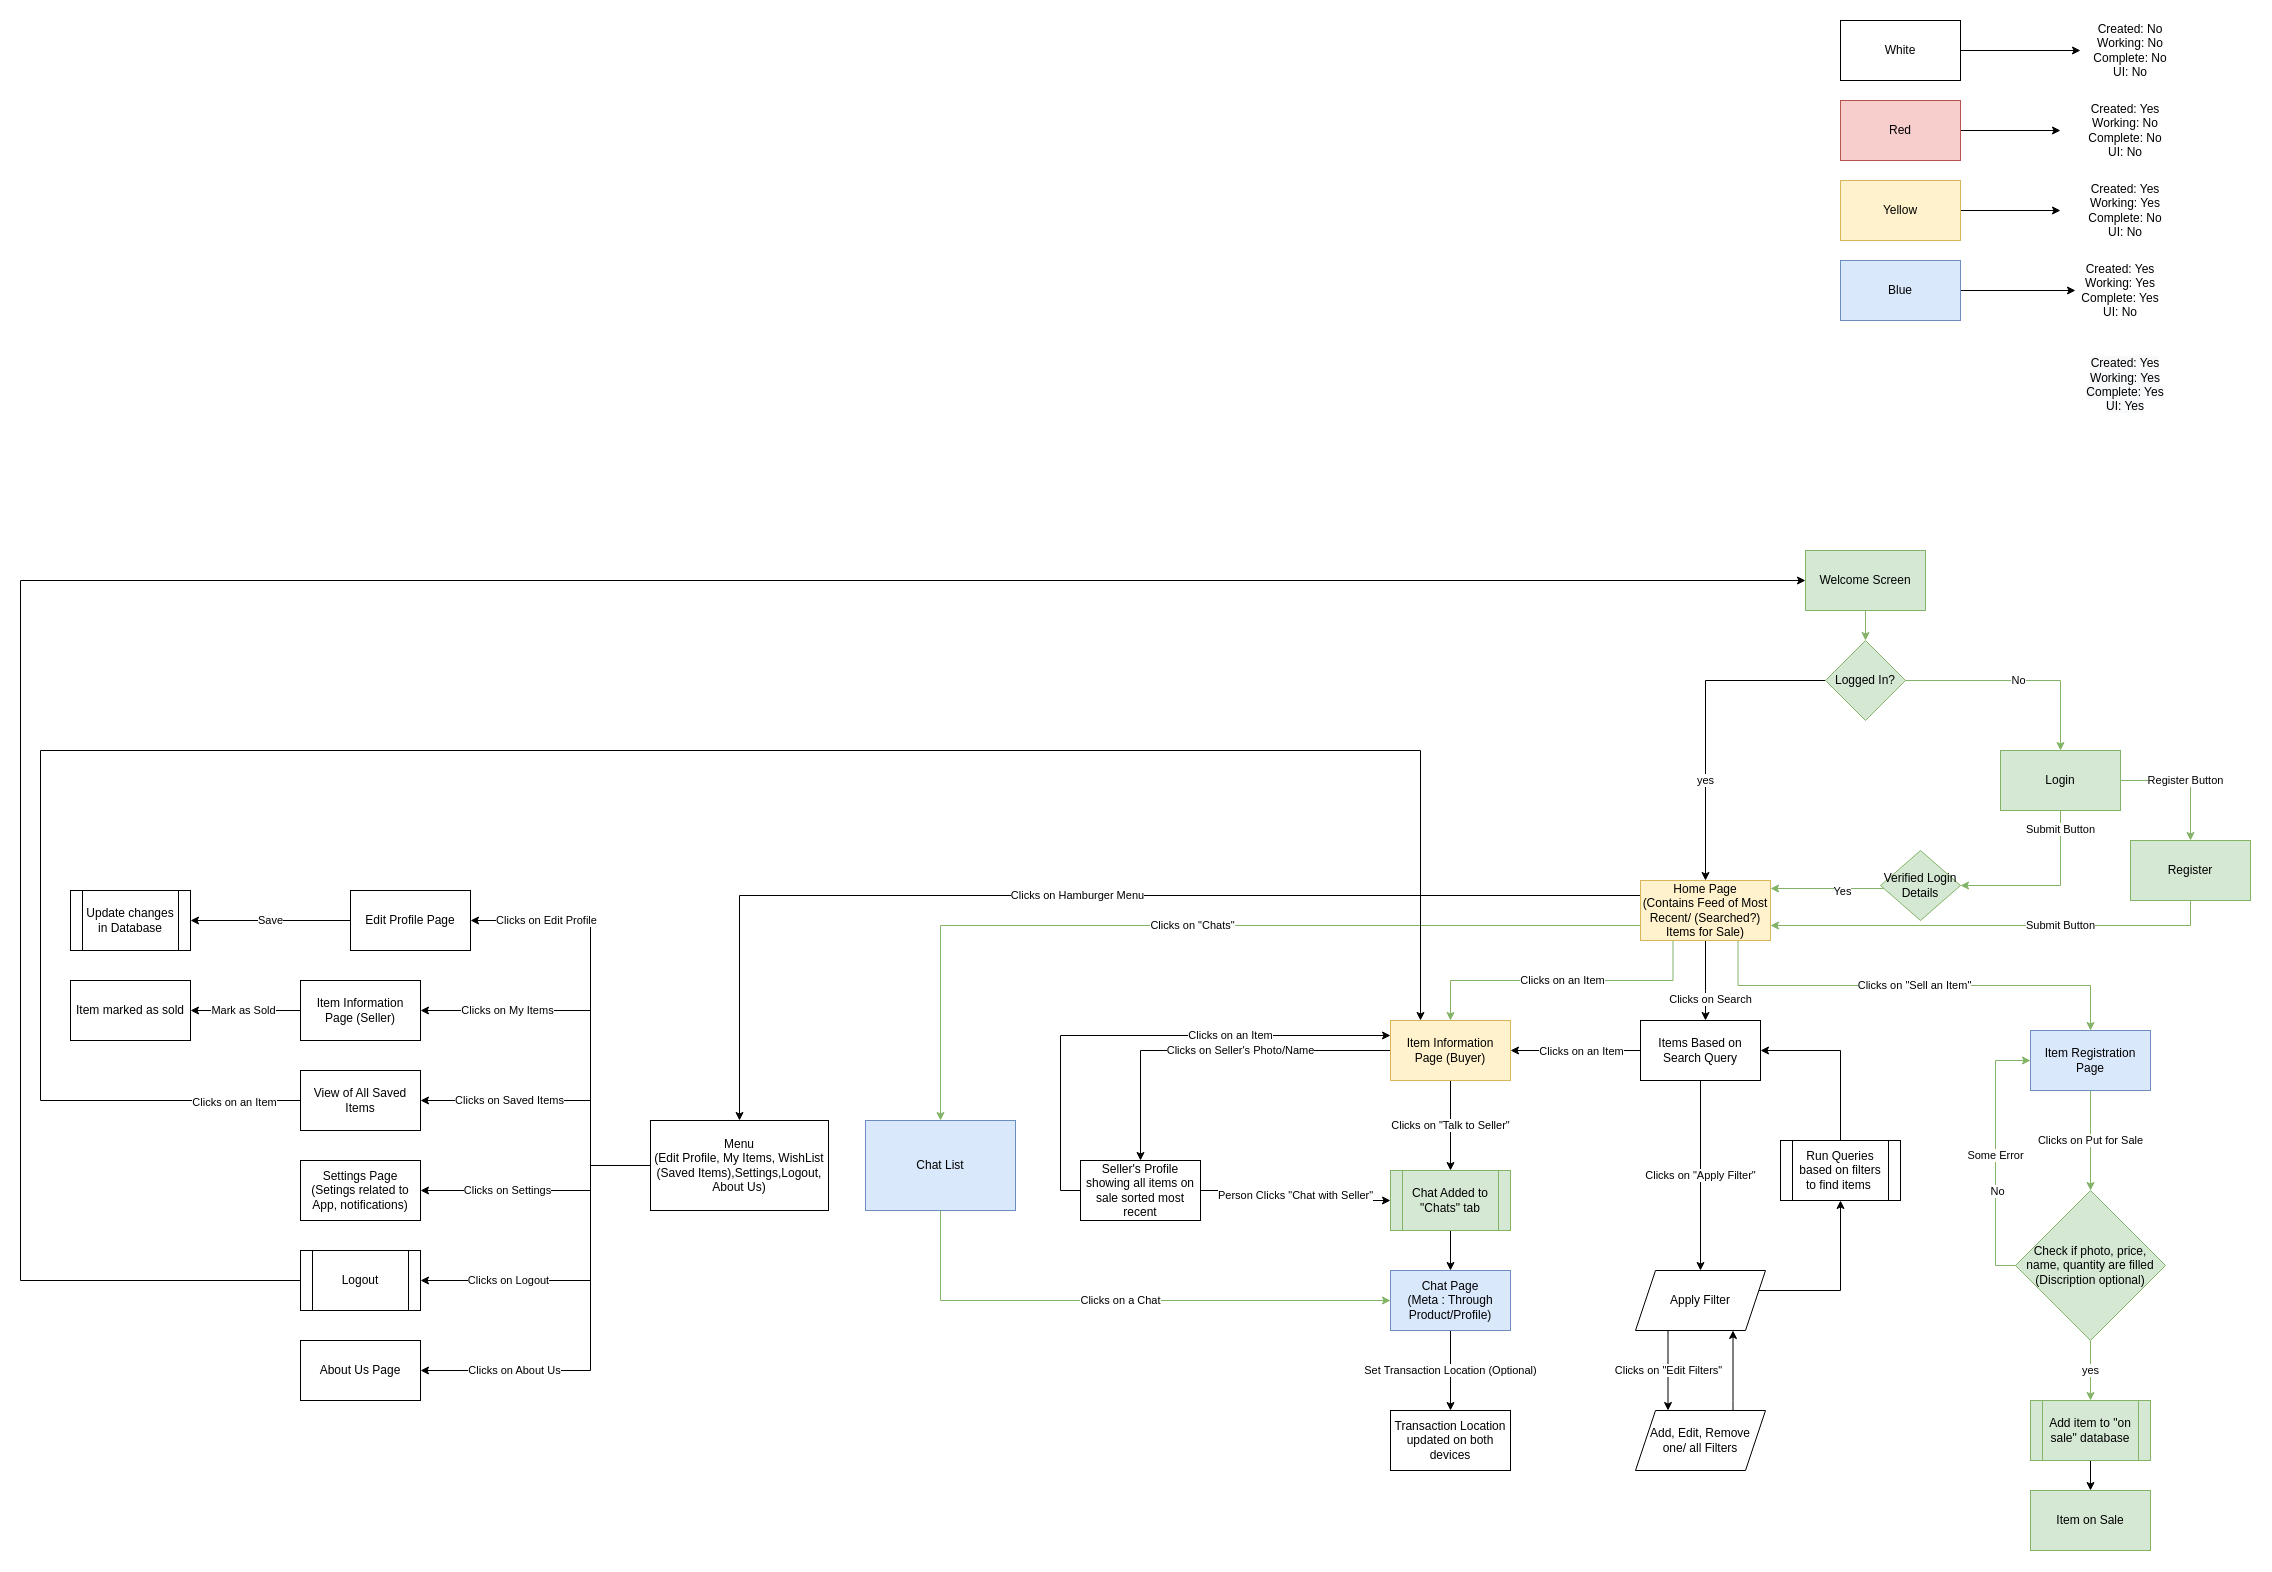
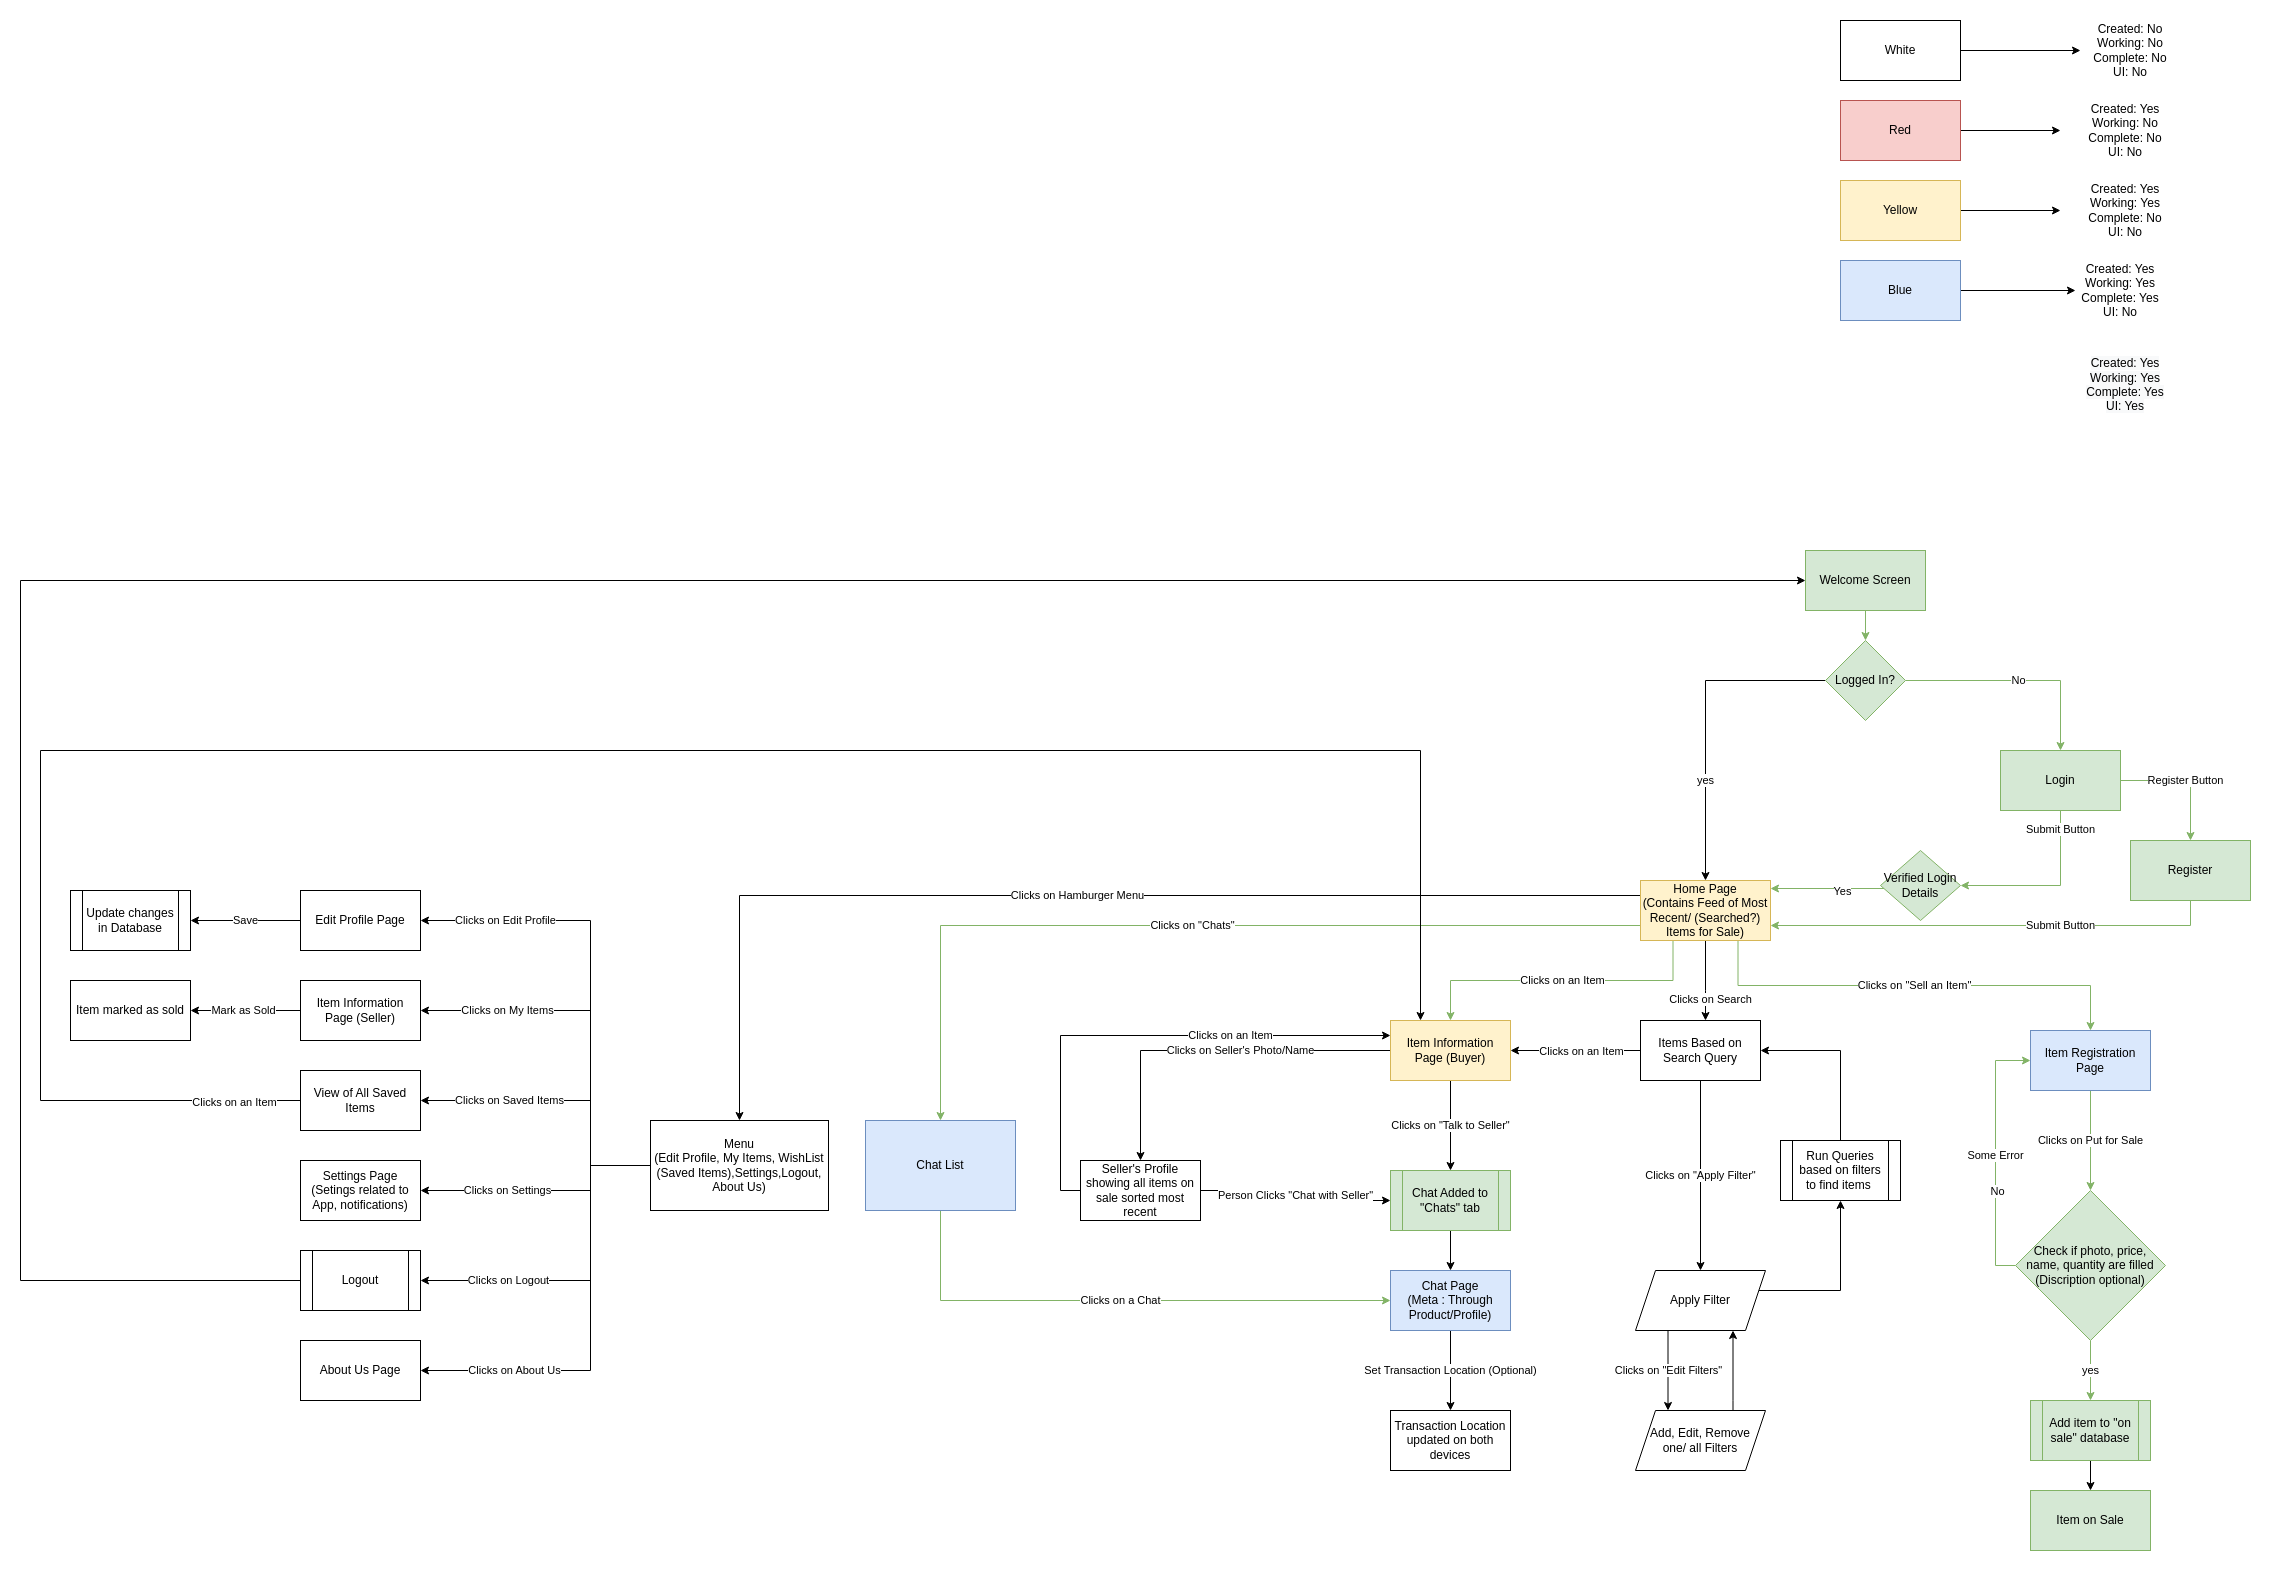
node "Edit Profile Page": moved (411, 921) -> (361, 921)
